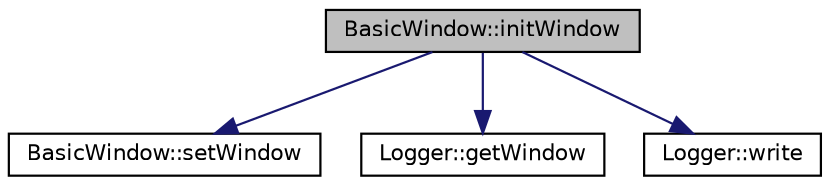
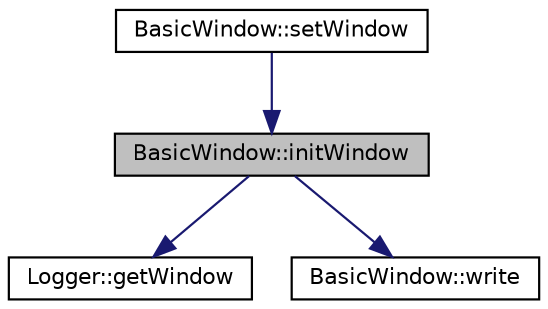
edge "BasicWindow::initWindow" -> "BasicWindow::setWindow": reversed
node "Logger::write": label "Logger::write" -> "BasicWindow::write"
